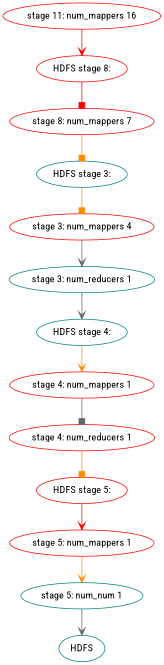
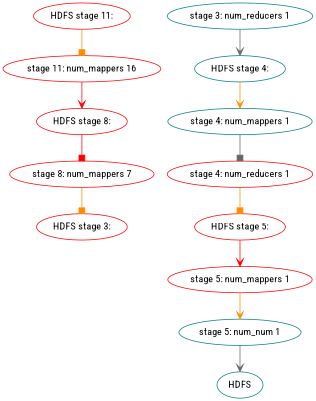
node "HDFS stage 11:": added
node "HDFS stage 3:": color teal -> red
node "stage 3: num_mappers 4": removed
node "stage 4: num_mappers 1": color red -> teal
